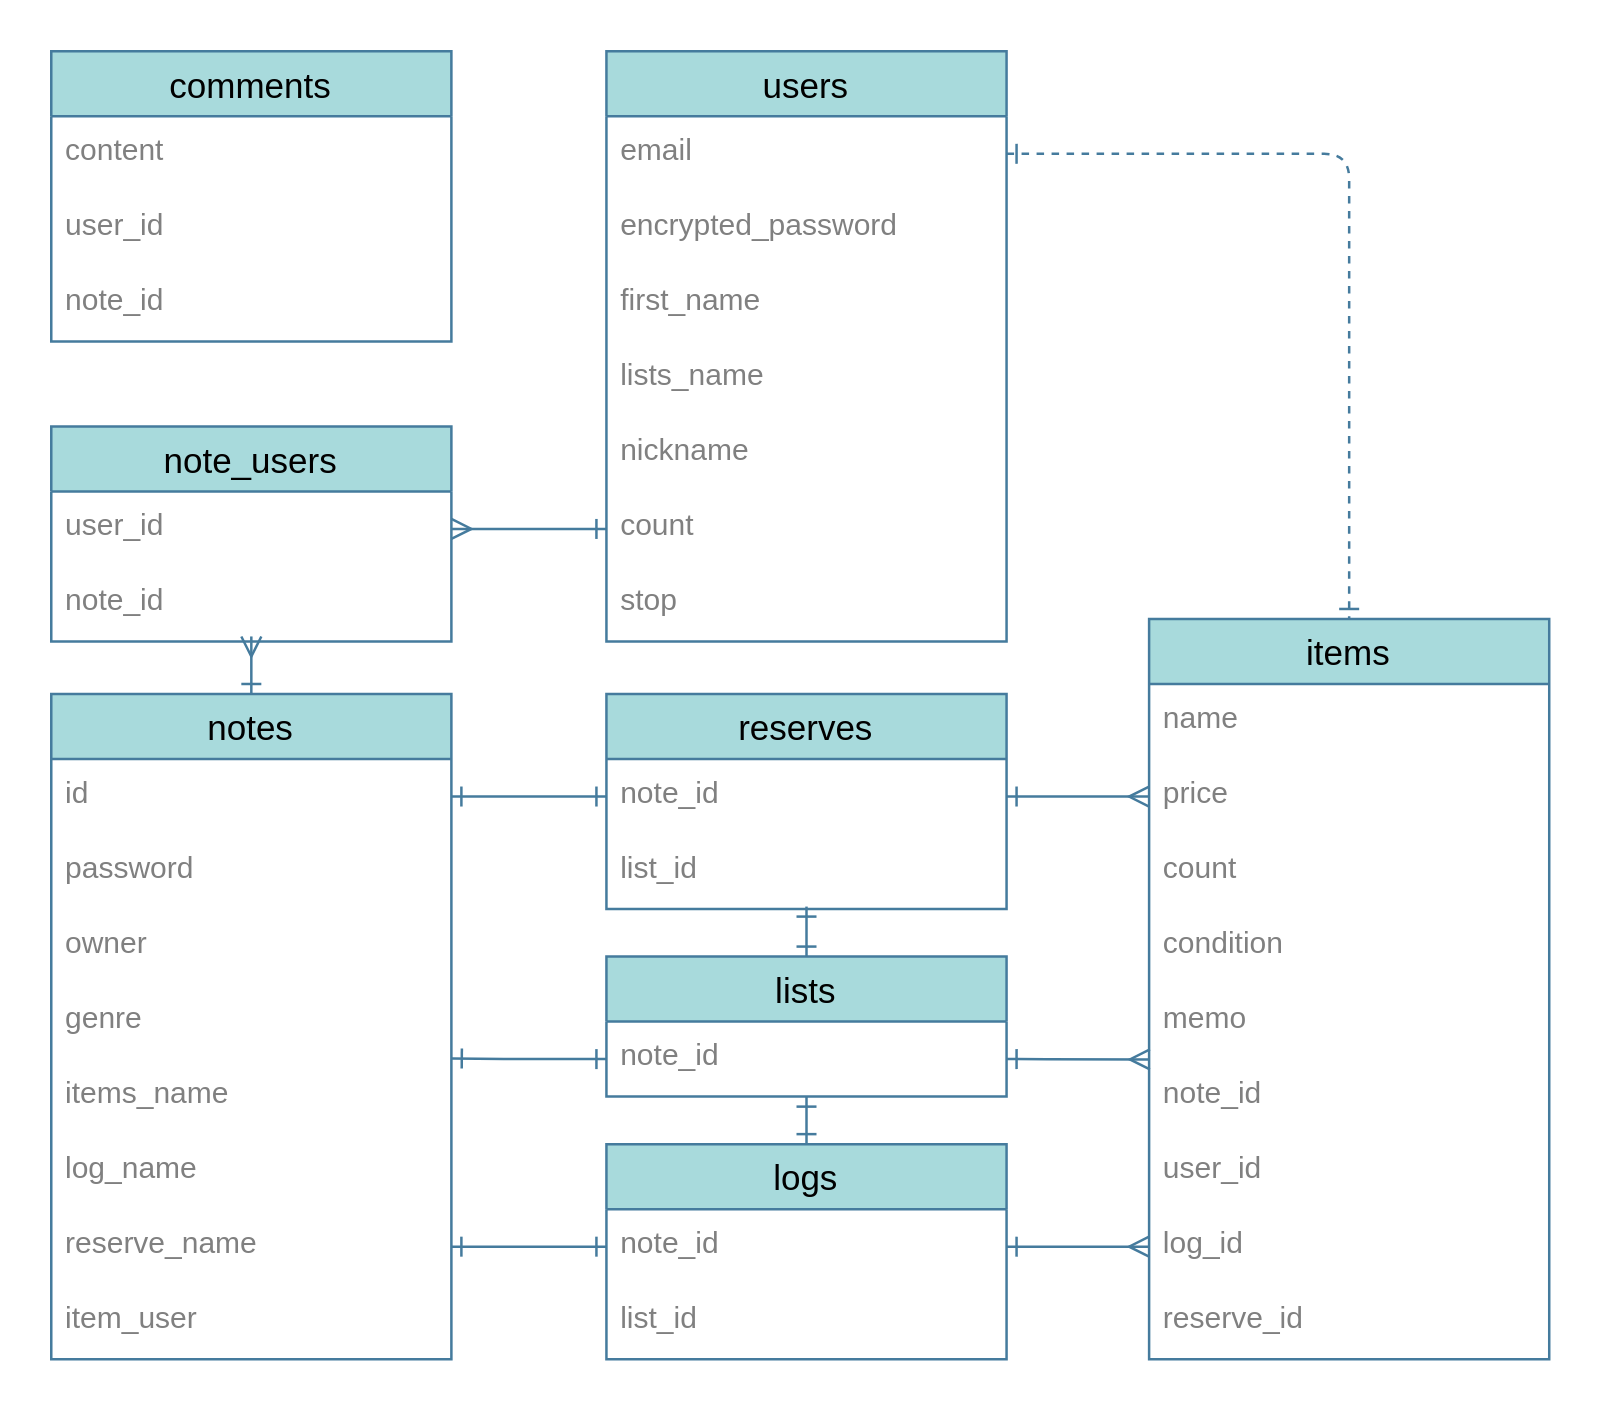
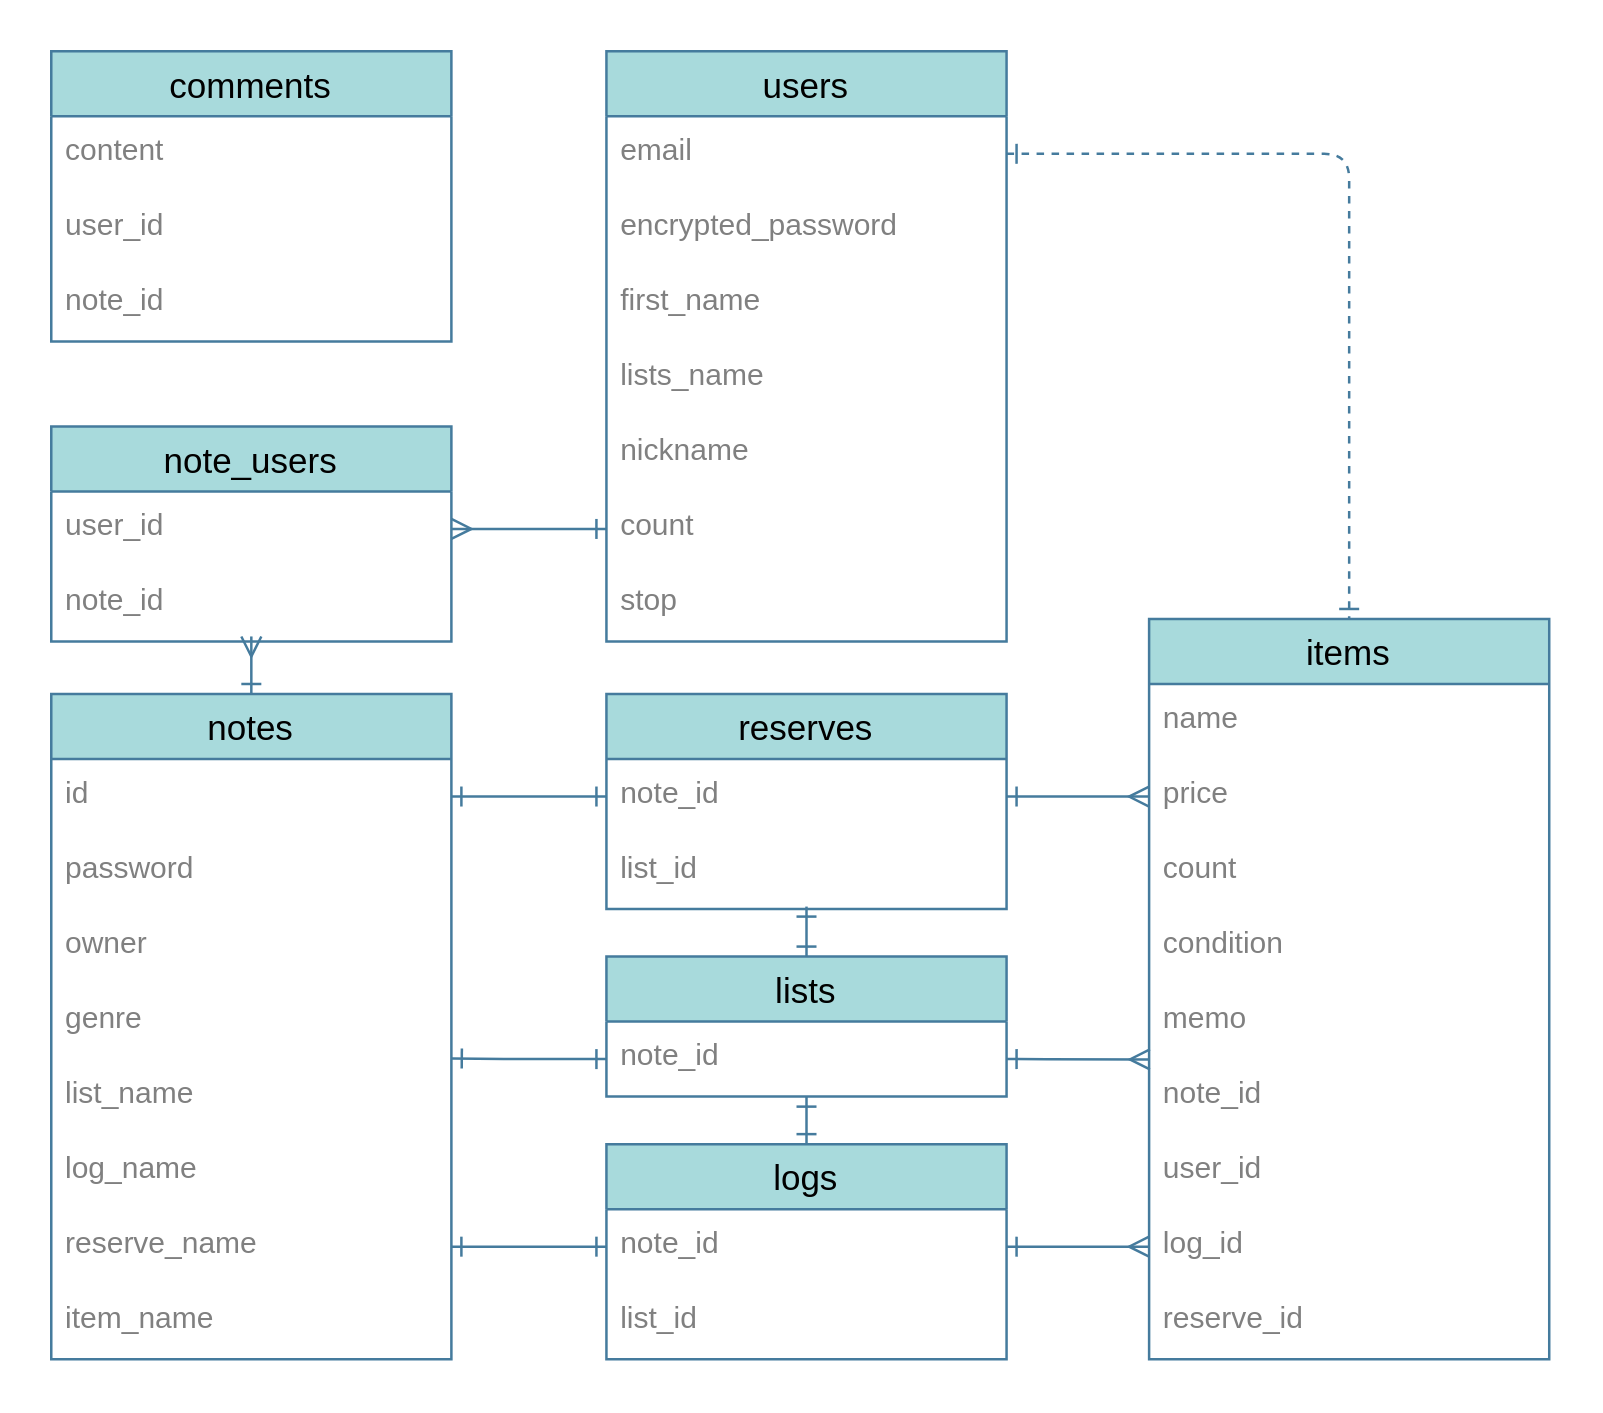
node "items_name": label "items_name" -> "list_name"
node "item_user": label "item_user" -> "item_name"
